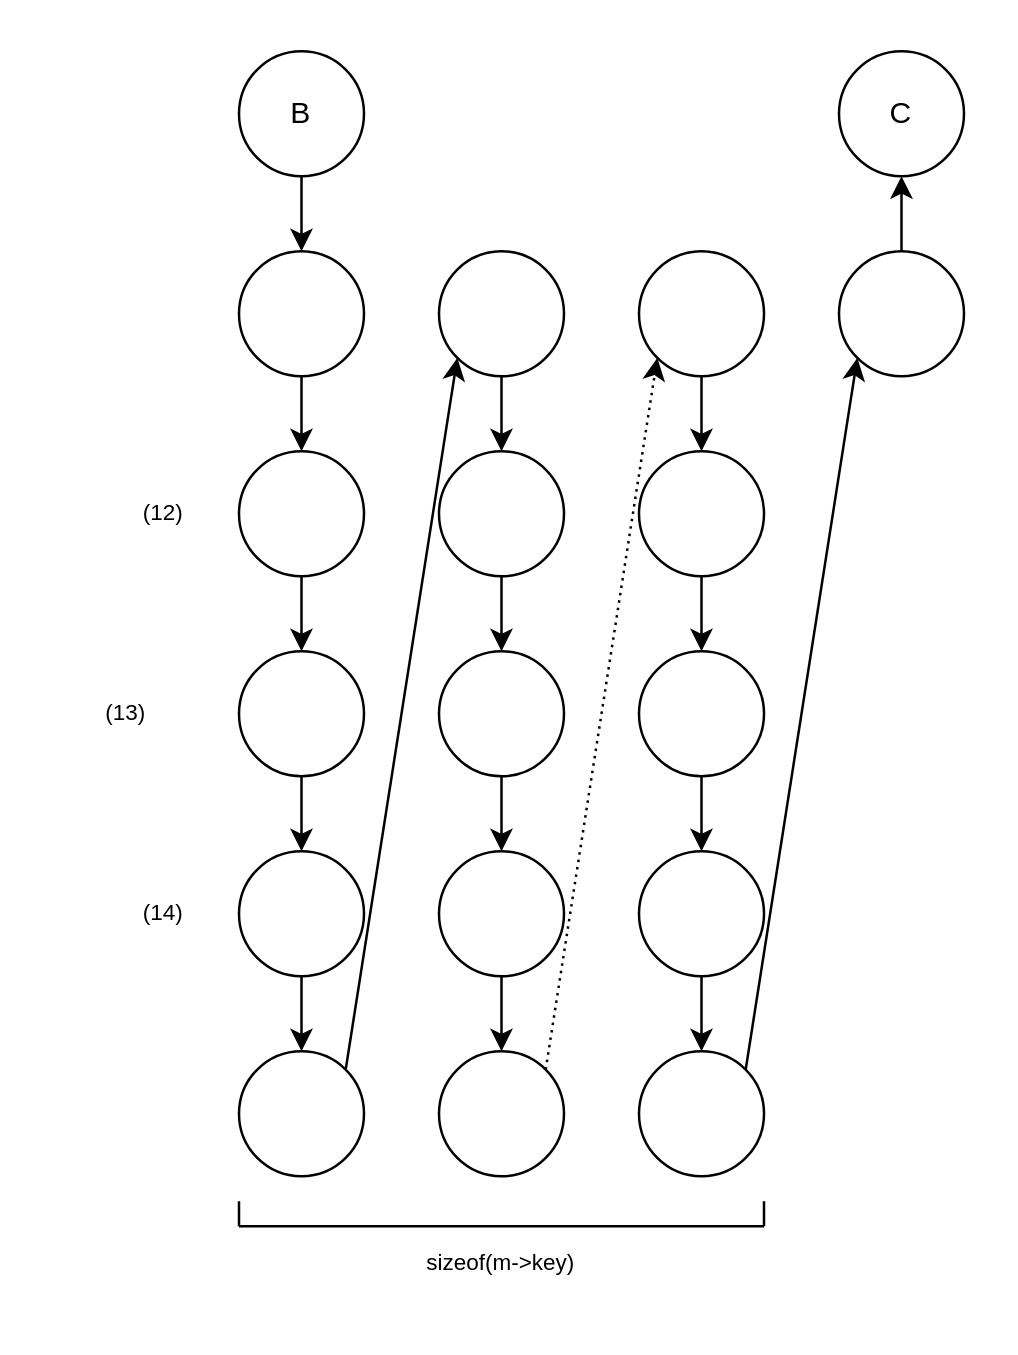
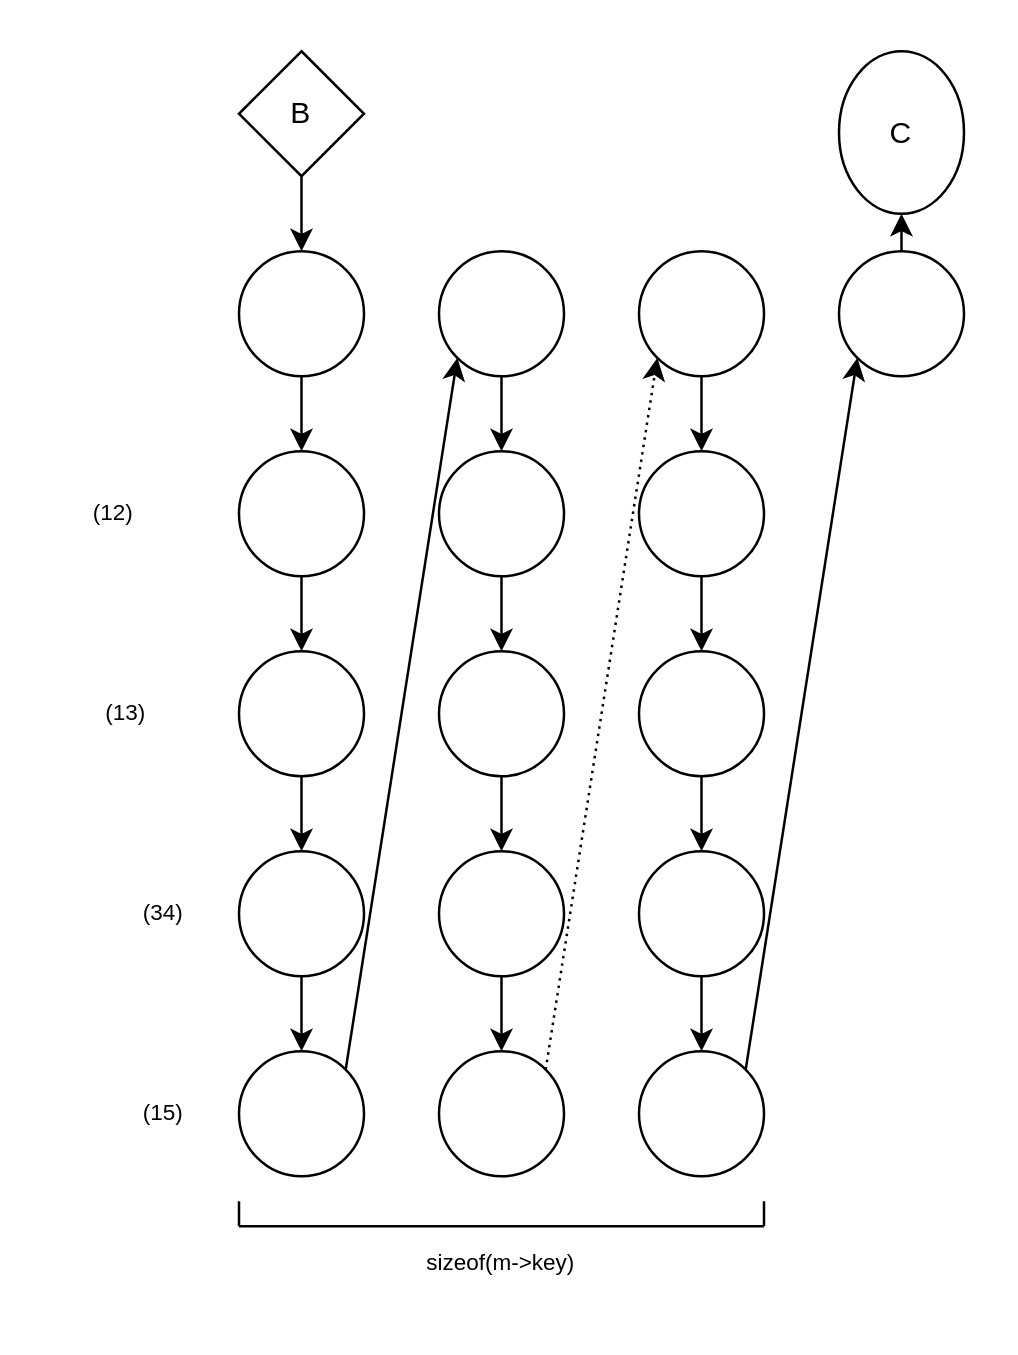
node "B": shape ellipse -> diamond
node "C": size 125x125 -> 125x163
node "(12)": moved (164, 514) -> (114, 514)
node "(14)": label "(14)" -> "(34)"
node "(15)": added
